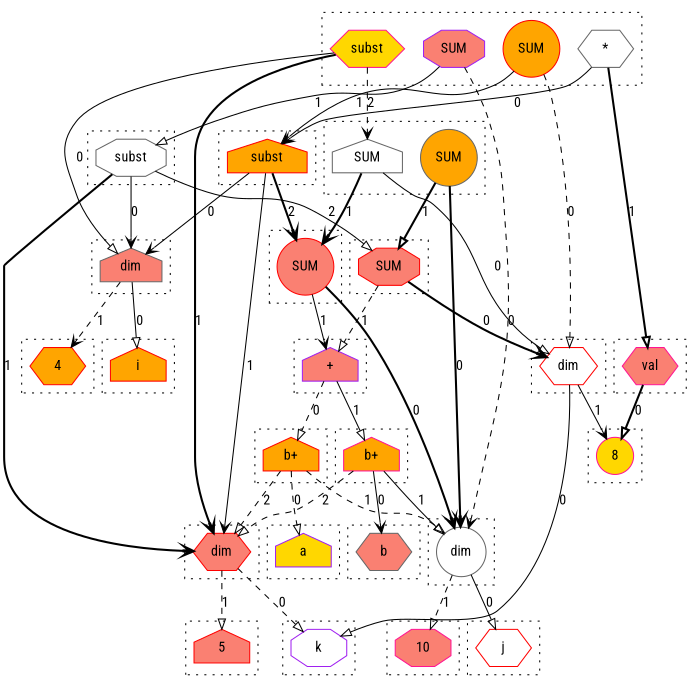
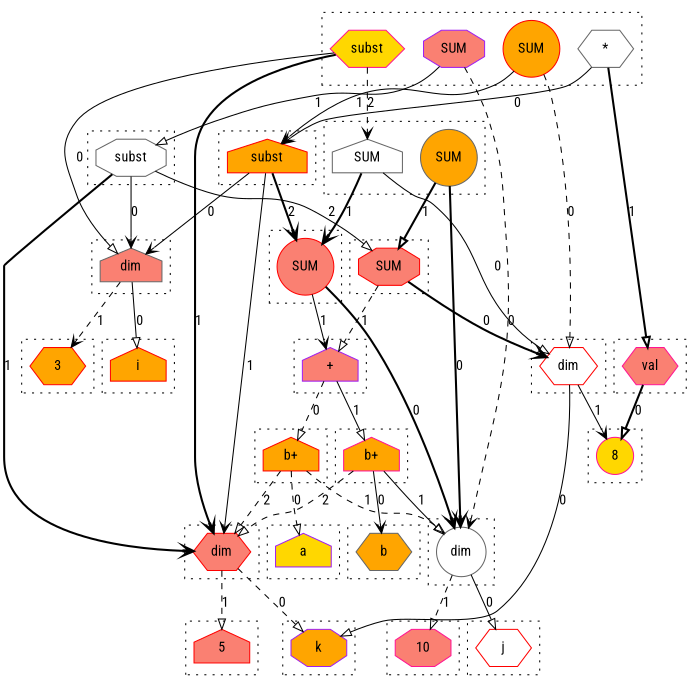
node "4": label "4" -> "3"
node "b": fillcolor salmon -> orange
node "k": fillcolor white -> orange
